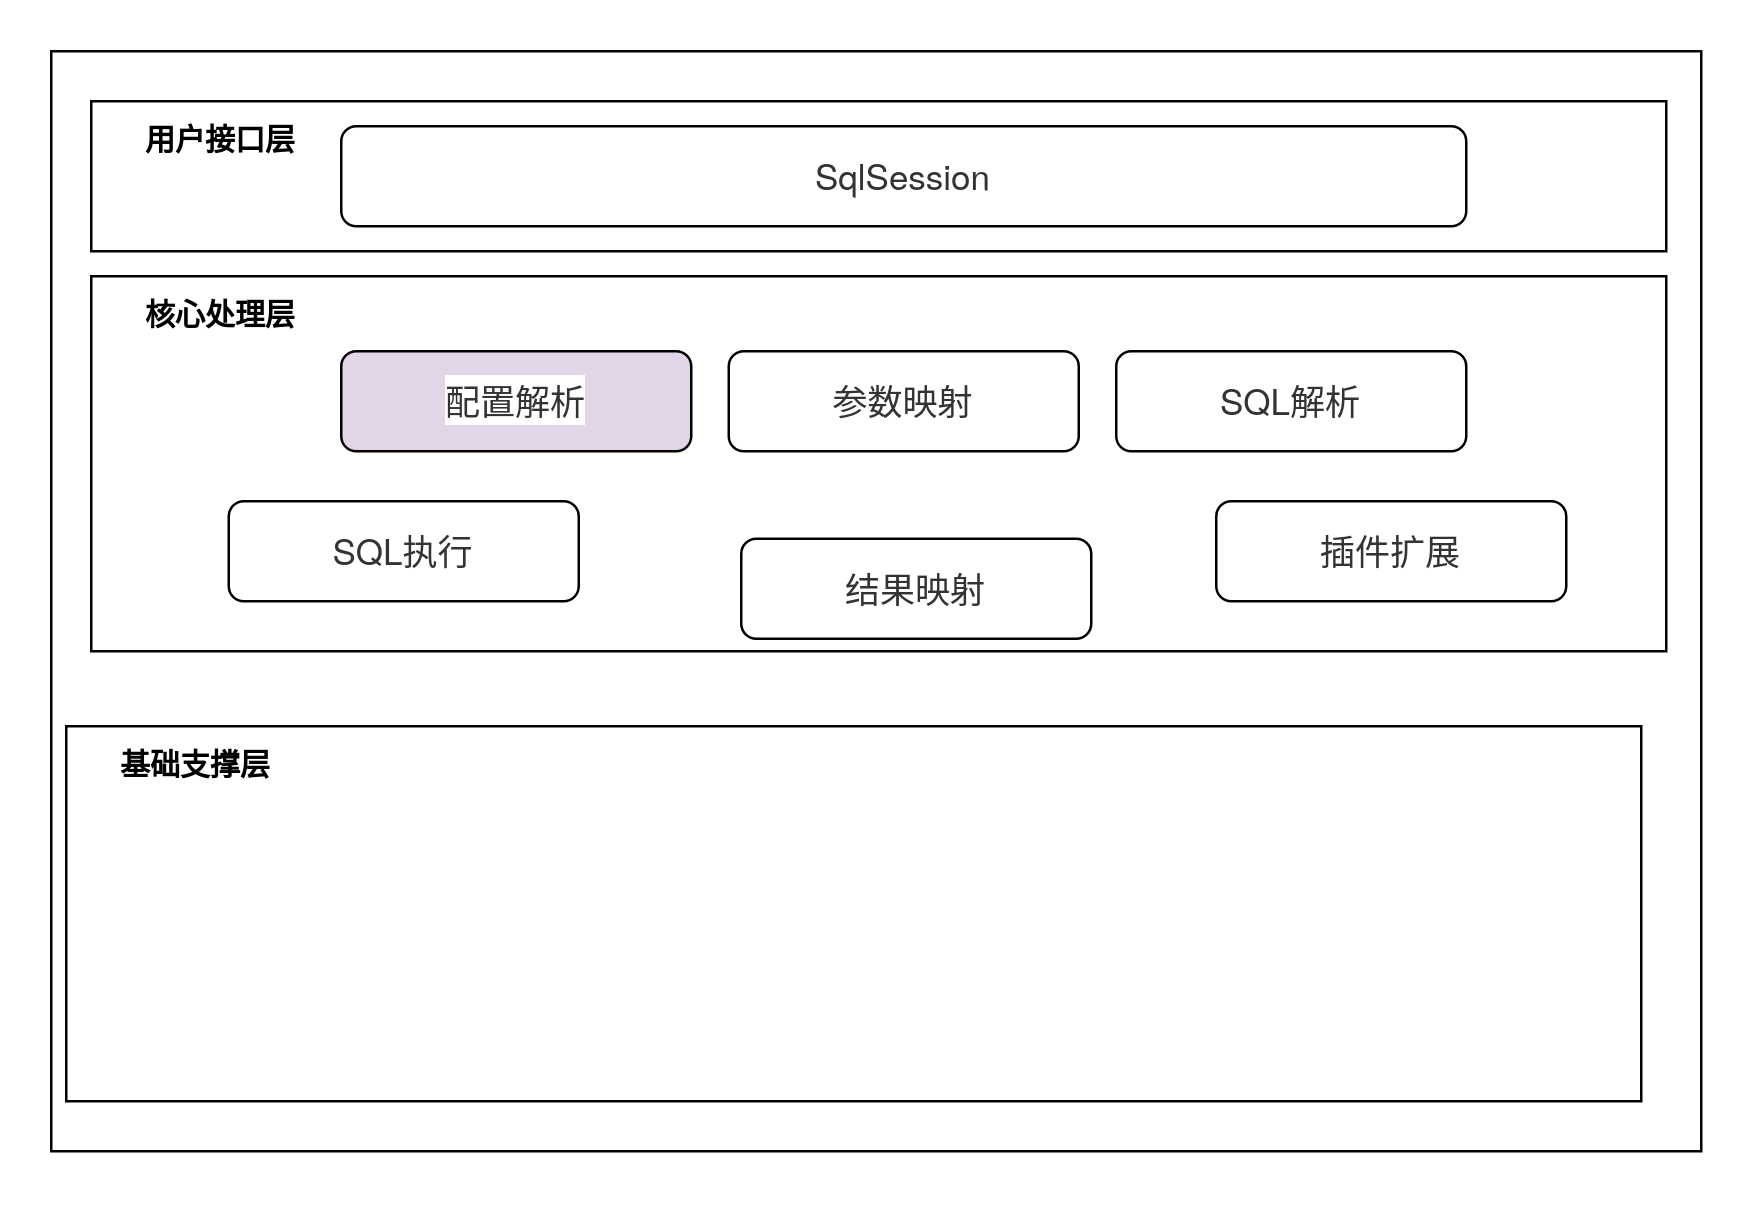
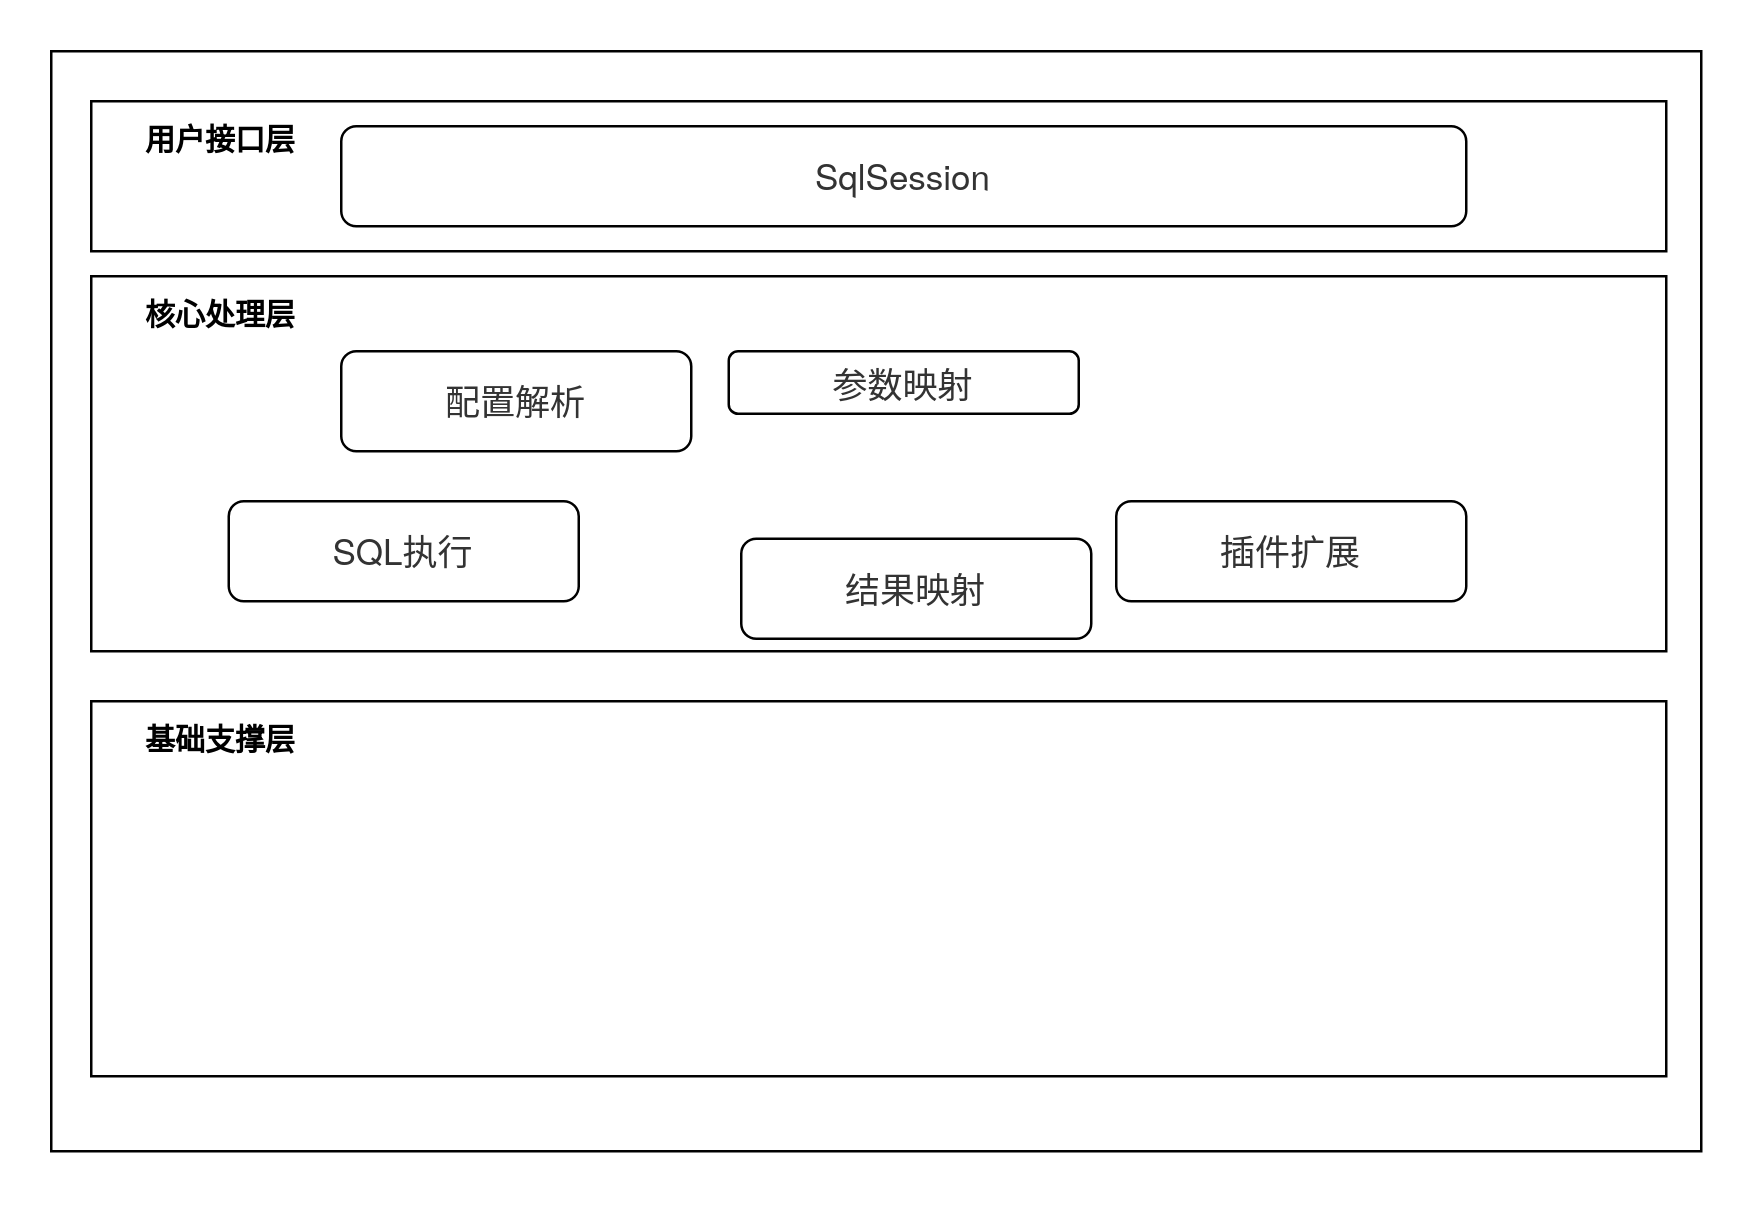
node "配置解析": fillcolor #e1d5e7 -> #ffffff
node "参数映射": size 350x100 -> 350x63
node "SQL解析": removed
node "插件扩展": moved (1391, 551) -> (1291, 551)
node "基础支撑层": moved (854, 914) -> (879, 889)
